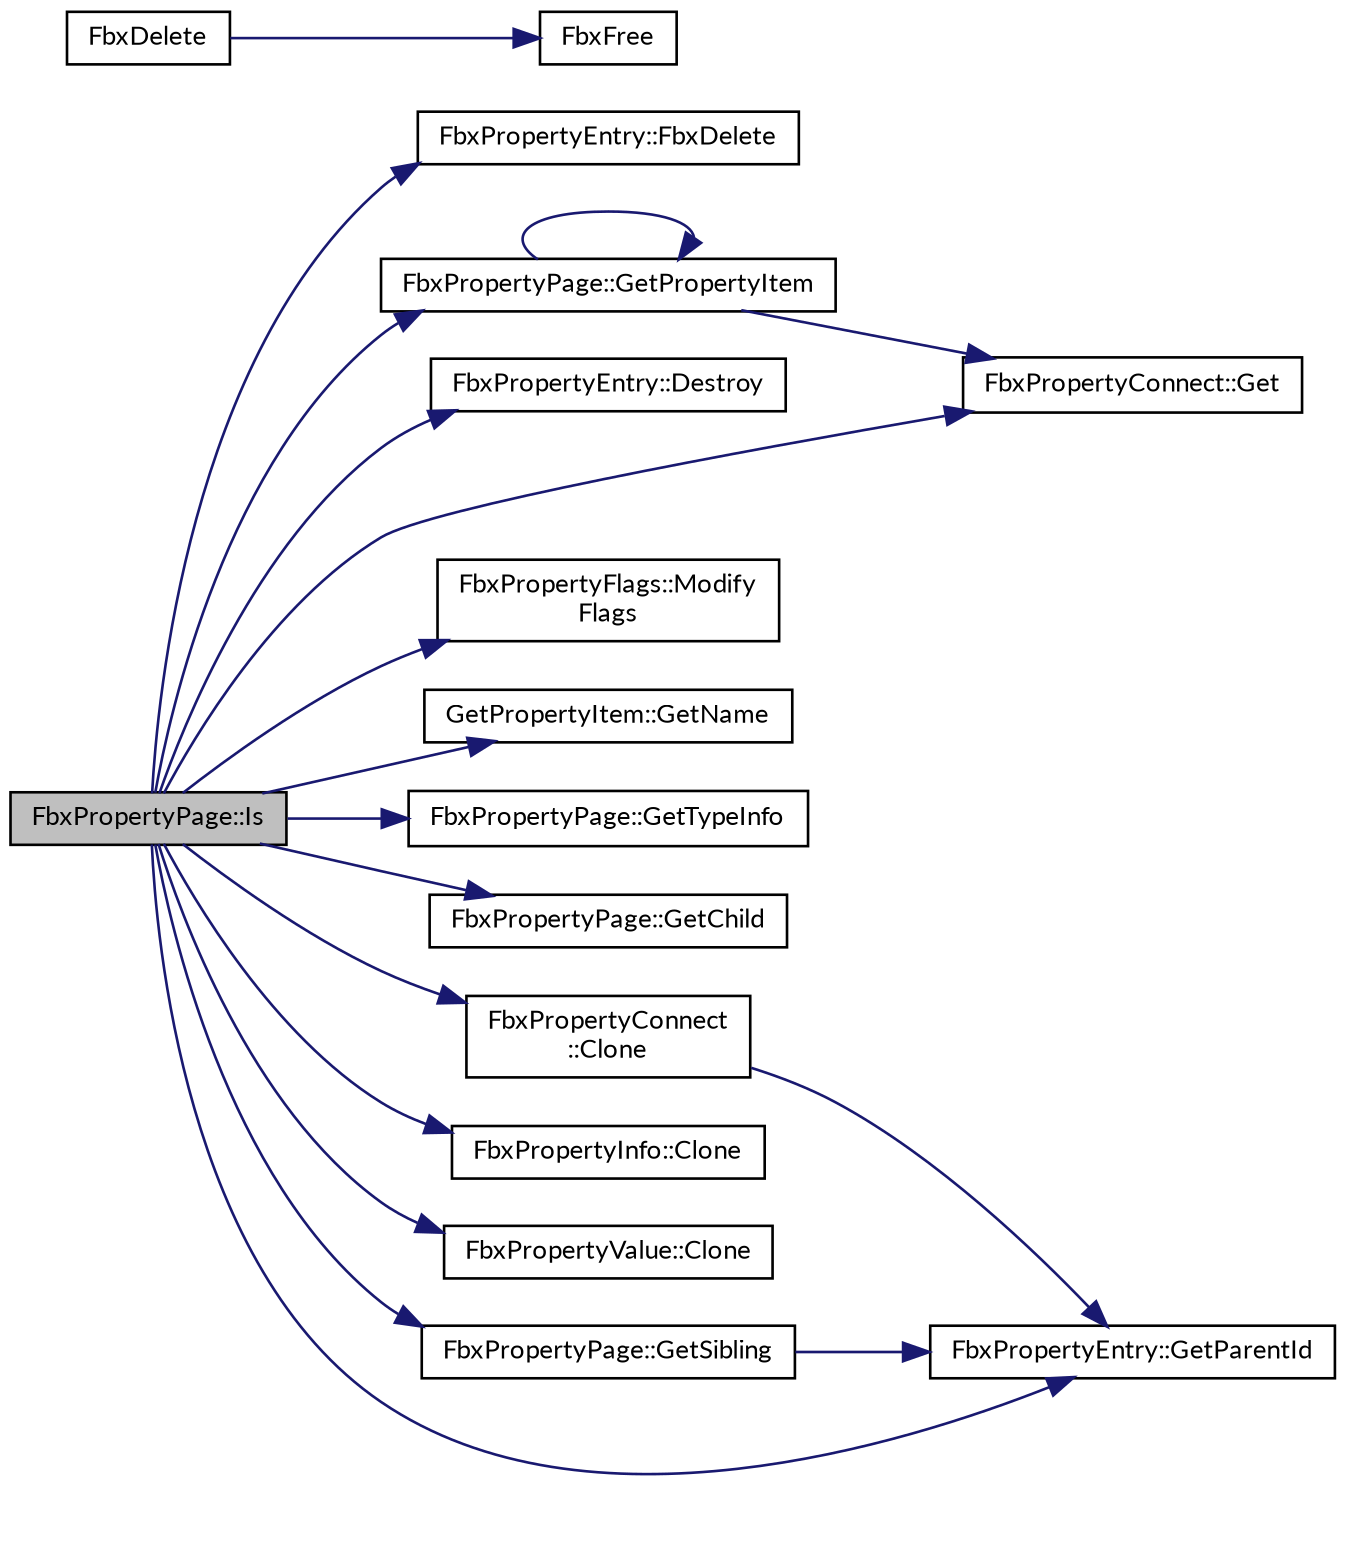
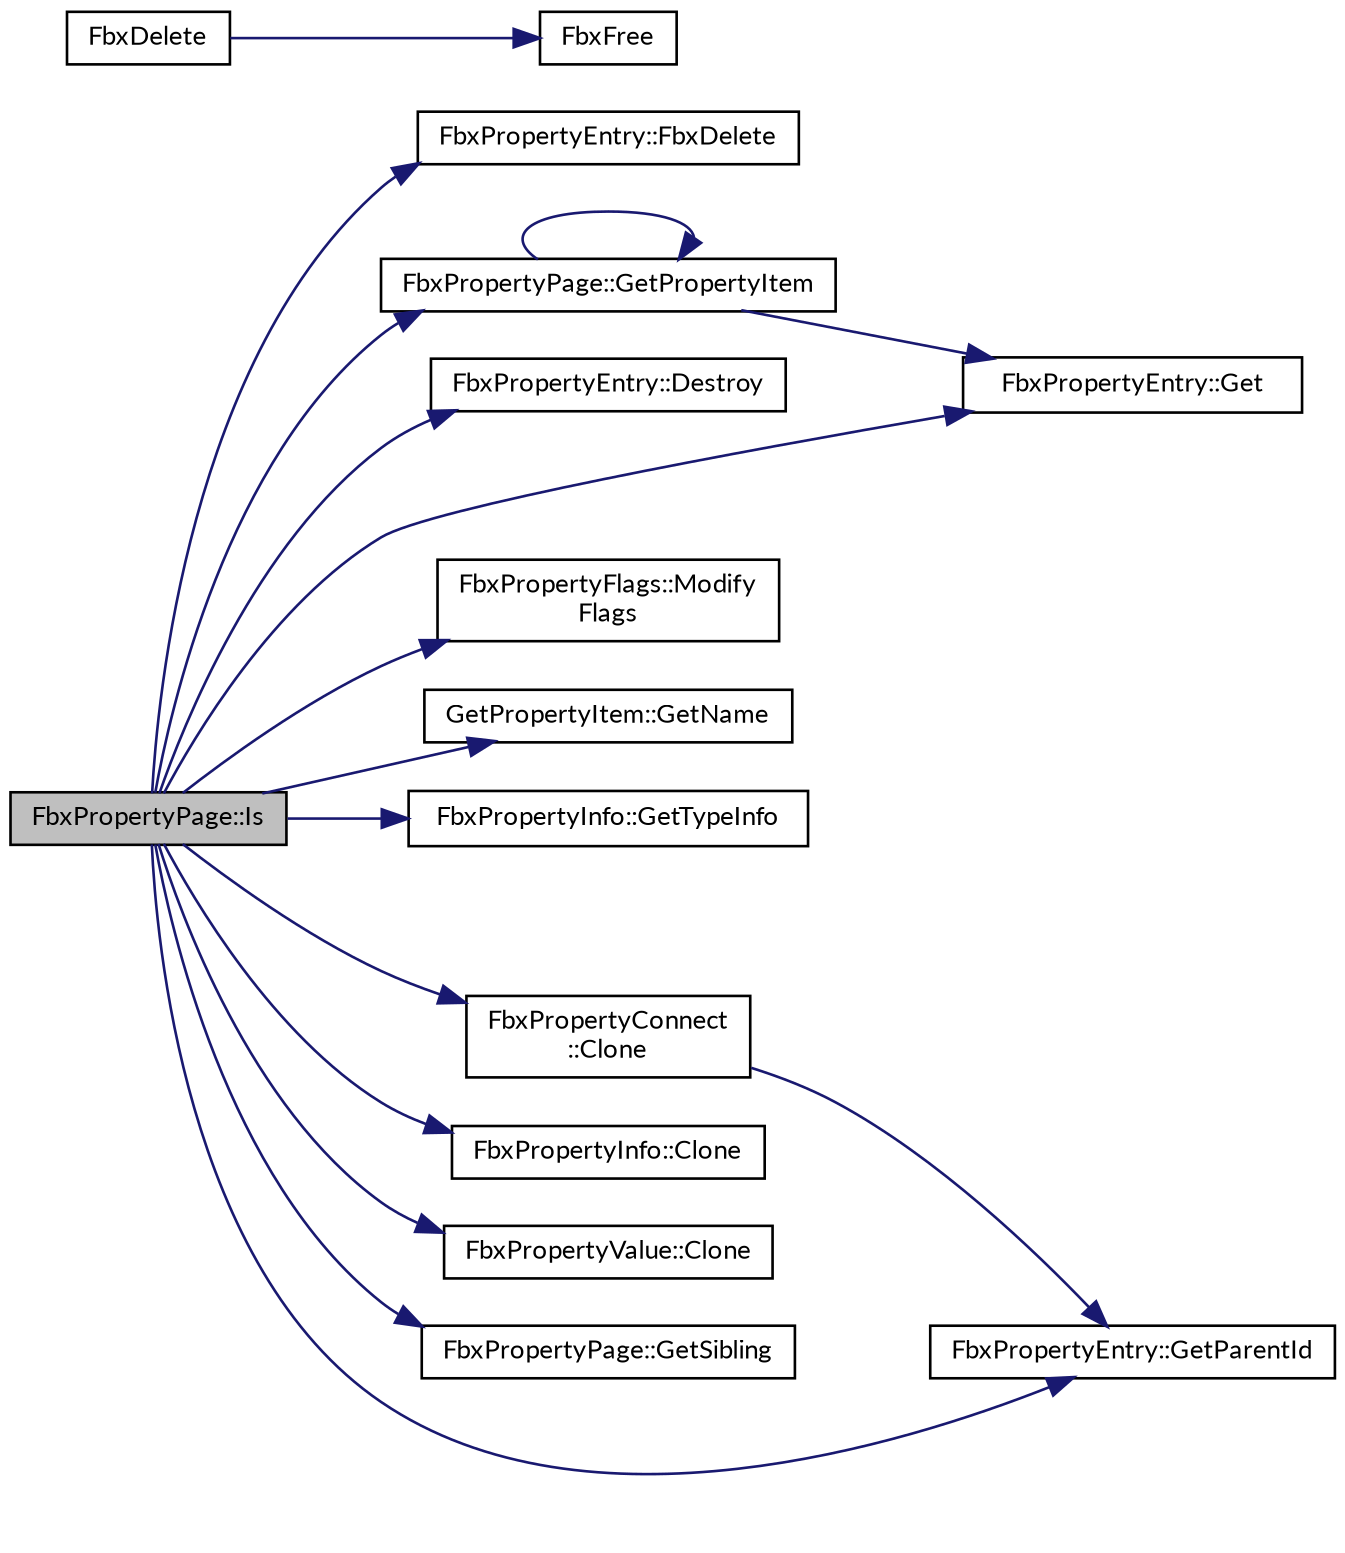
node "FbxPropertyConnect::Get": label "FbxPropertyConnect::Get" -> "FbxPropertyEntry::Get"
node "FbxPropertyPage::GetTypeInfo": label "FbxPropertyPage::GetTypeInfo" -> "FbxPropertyInfo::GetTypeInfo"
node "FbxPropertyPage::GetChild": removed
edge "FbxPropertyPage::GetSibling" -> "FbxPropertyEntry::GetParentId": removed
